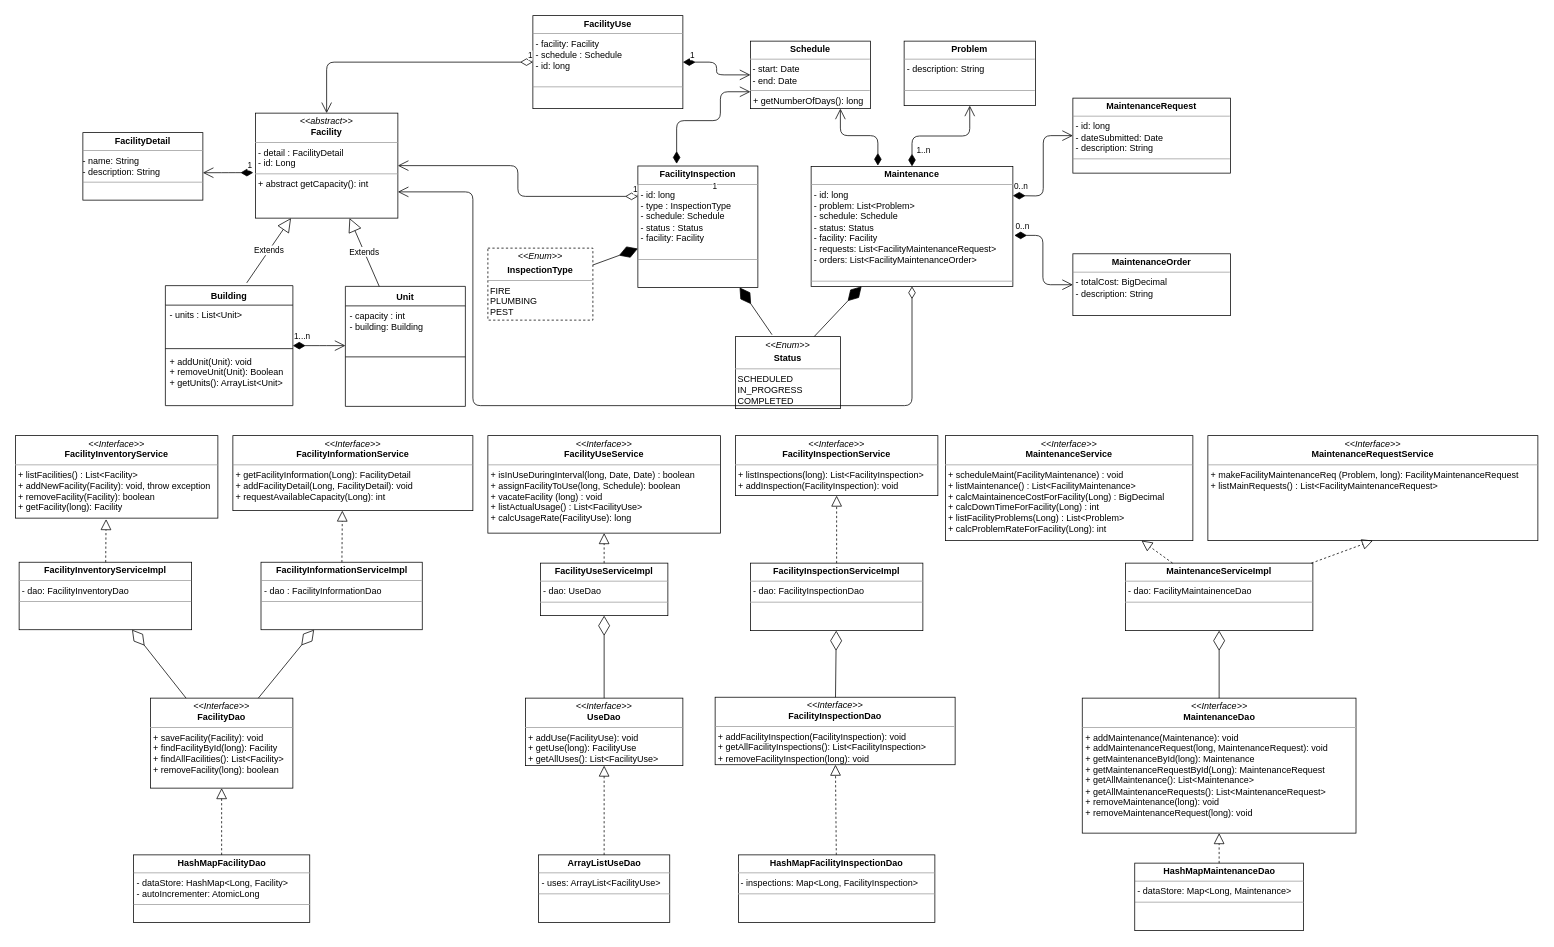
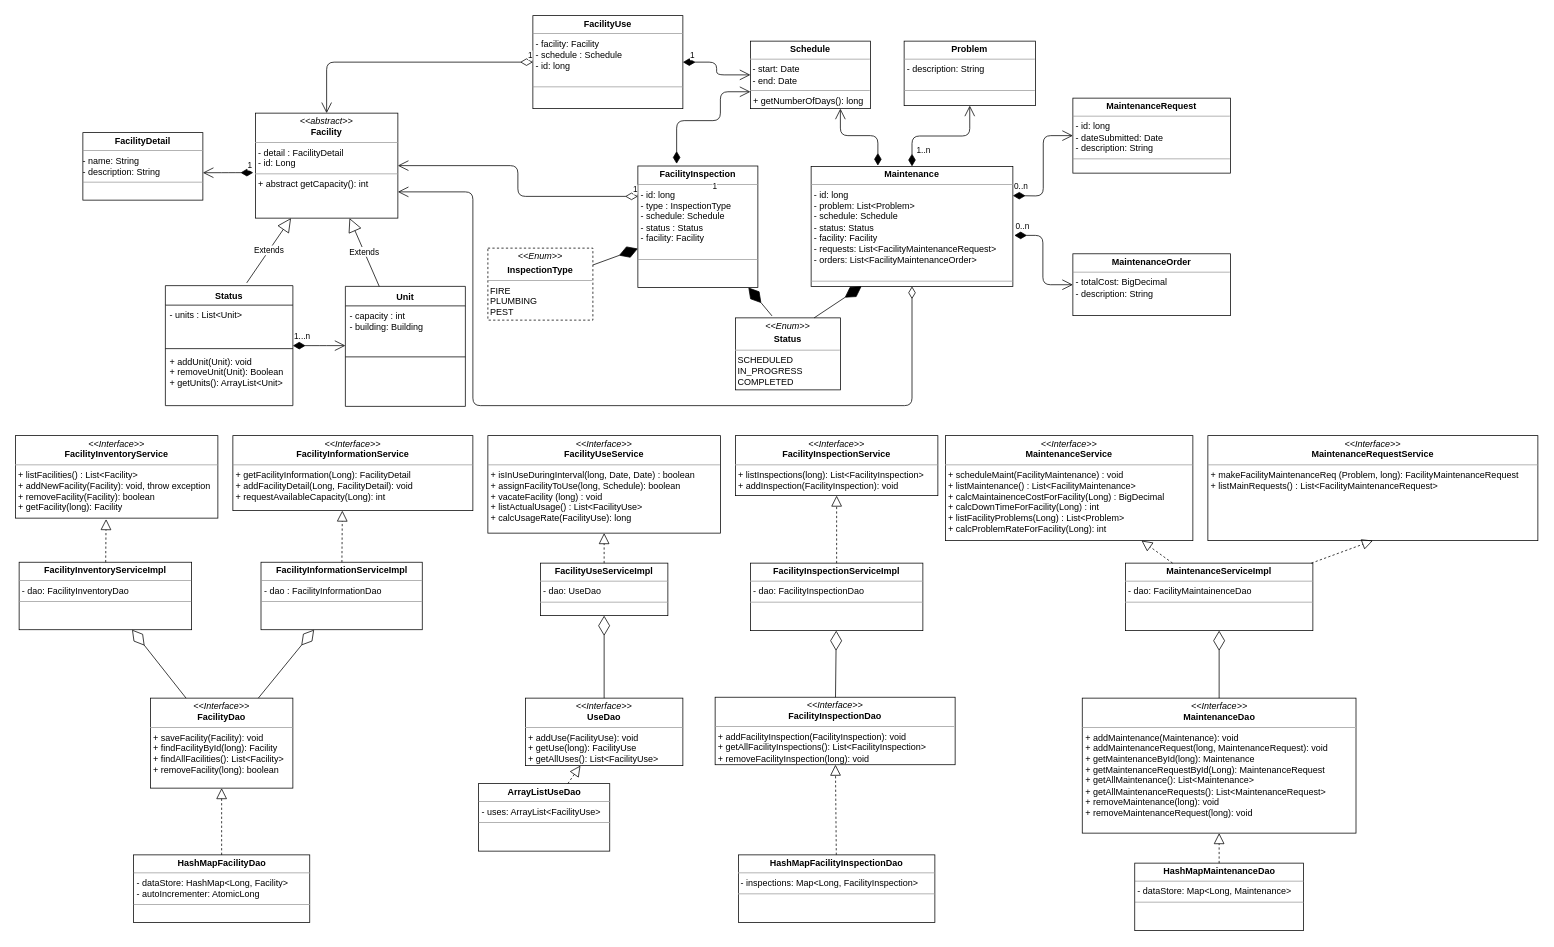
node "Building": label "Building" -> "Status"
node "<<Enum>> Status SCHEDULED IN_PROGRESS COMPLETED": moved (788, 372) -> (788, 354)
node "ArrayListUseDao - uses: ArrayList<FacilityUse>": moved (604, 888) -> (544, 817)
